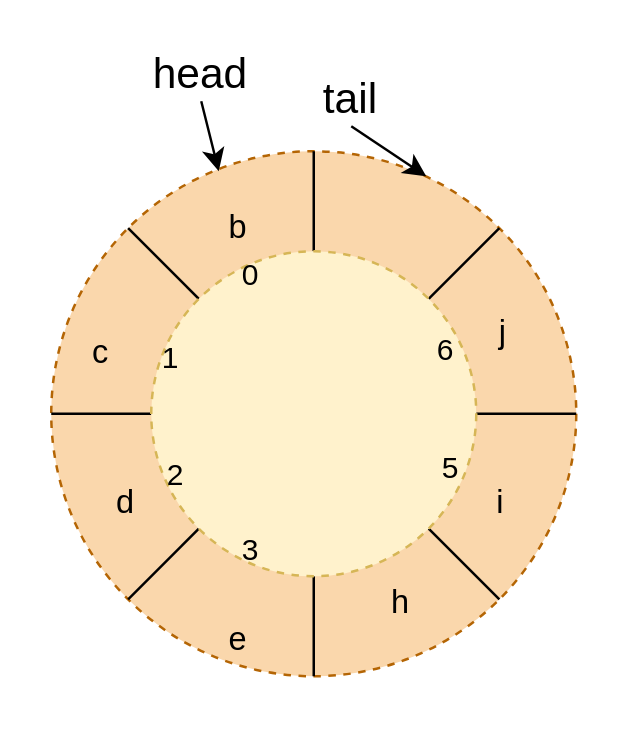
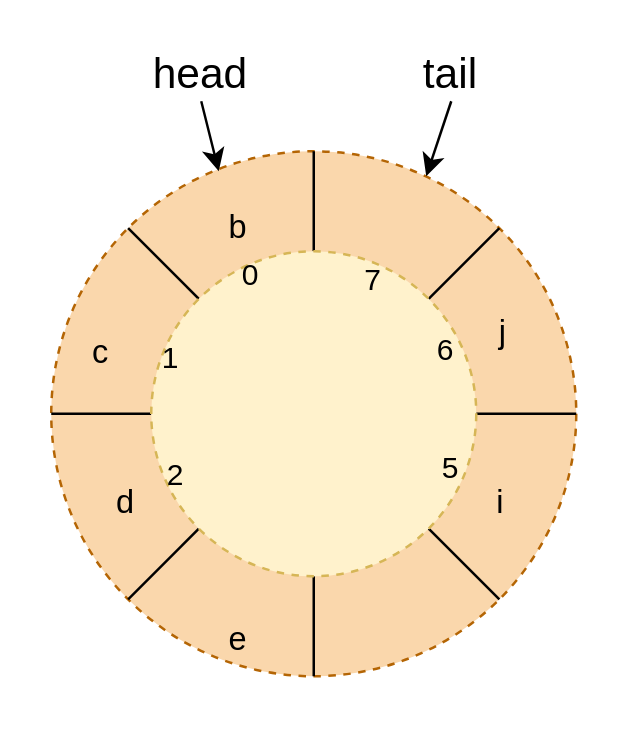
node "tail": moved (351, 101) -> (451, 76)
node "7": added
node "3": removed
node "h": removed
